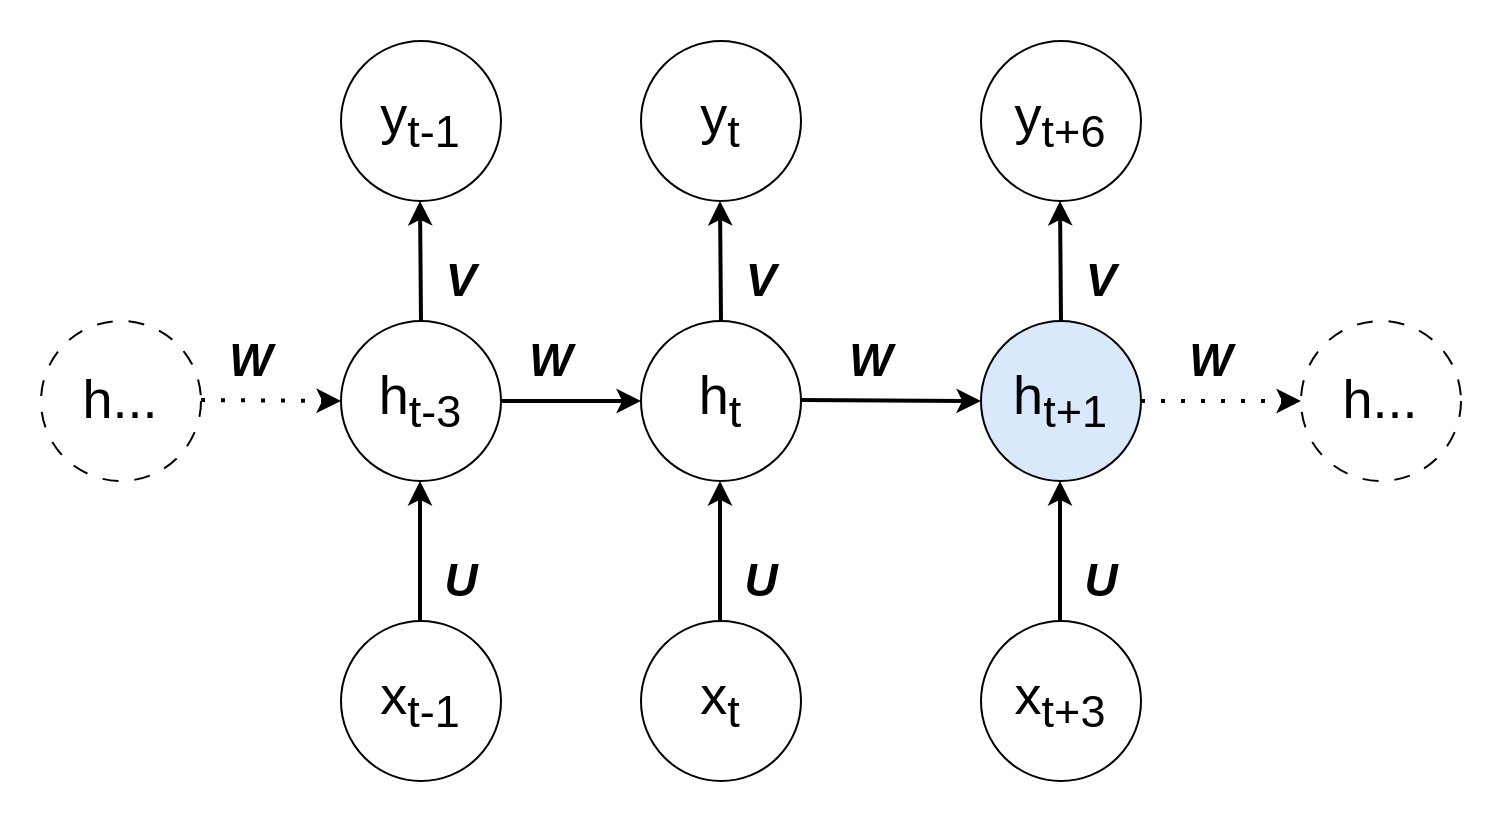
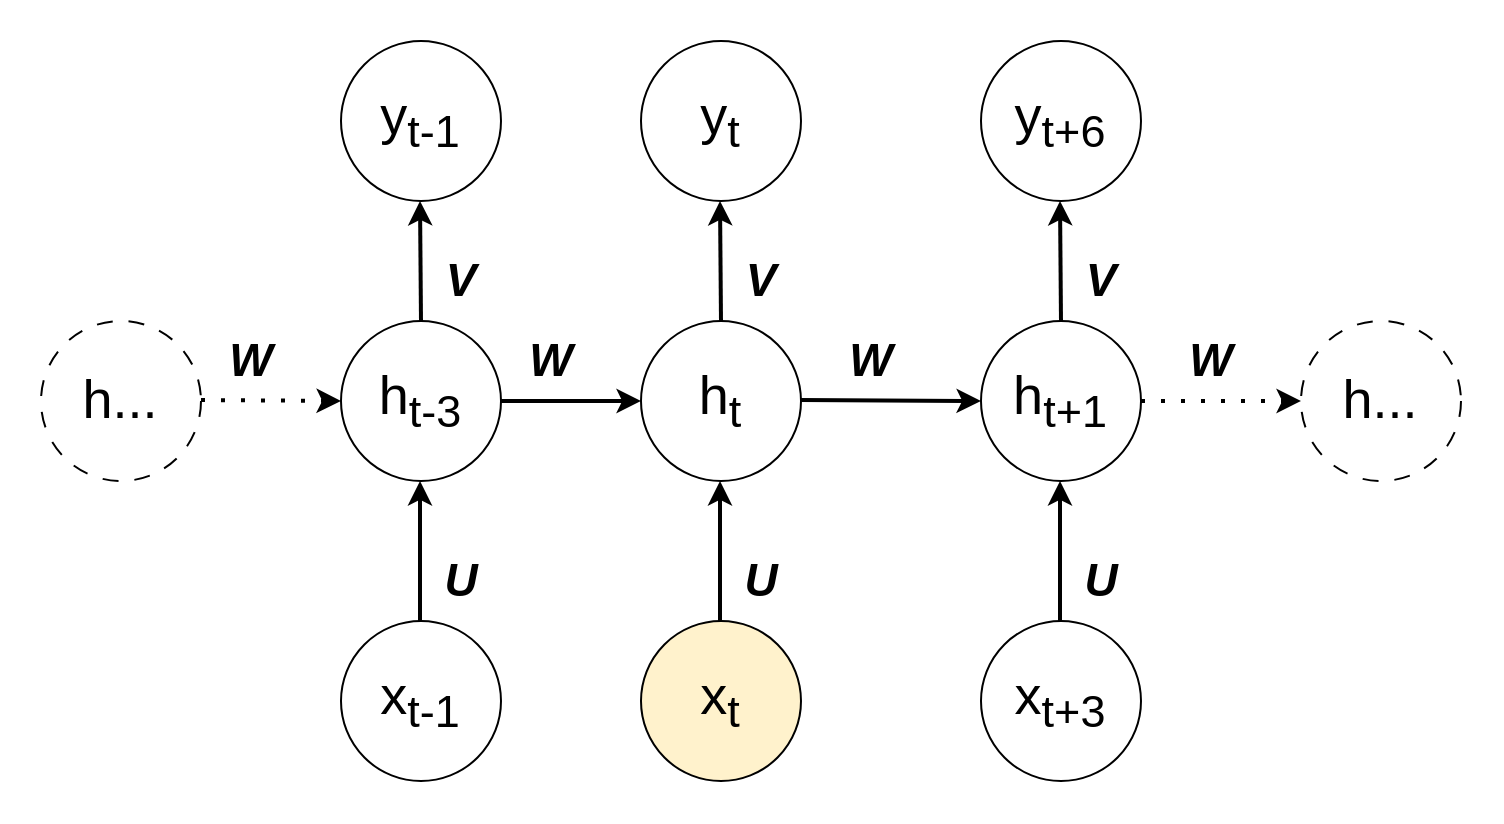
node "ht+1": fillcolor #dae8fc -> #ffffff
node "xt": fillcolor #ffffff -> #fff2cc
